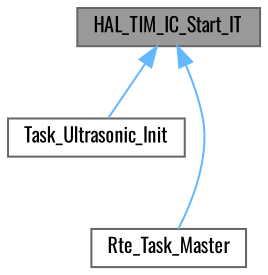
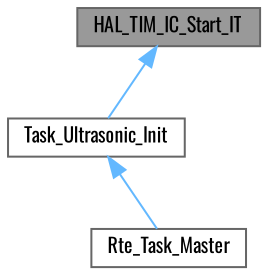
edge "Rte_Task_Master" -> "HAL_TIM_IC_Start_IT": now "Rte_Task_Master" -> "Task_Ultrasonic_Init"
